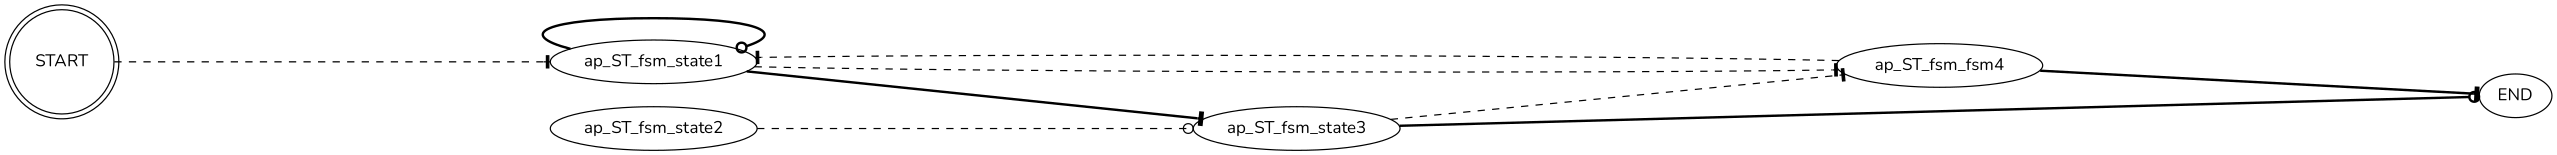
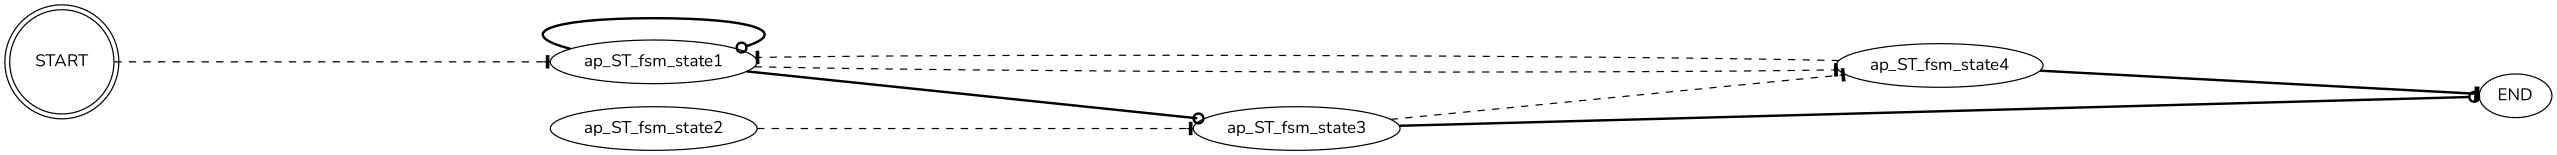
node "ap_ST_fsm_fsm4": label "ap_ST_fsm_fsm4" -> "ap_ST_fsm_state4"
edge "ap_ST_fsm_state1" -> "ap_ST_fsm_state3": arrowhead tee -> odot
edge "ap_ST_fsm_state2" -> "ap_ST_fsm_state3": arrowhead odot -> tee
